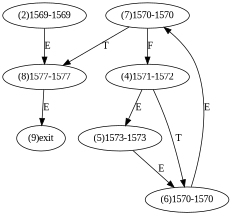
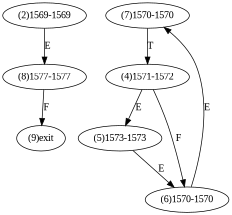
edge "(7)1570-1570" -> "(8)1577-1577": removed, label "T"
edge "(7)1570-1570" -> "(4)1571-1572": label "F" -> "T"
edge "(8)1577-1577" -> "(9)exit": label "E" -> "F"
edge "(4)1571-1572" -> "(6)1570-1570": label "T" -> "F"
